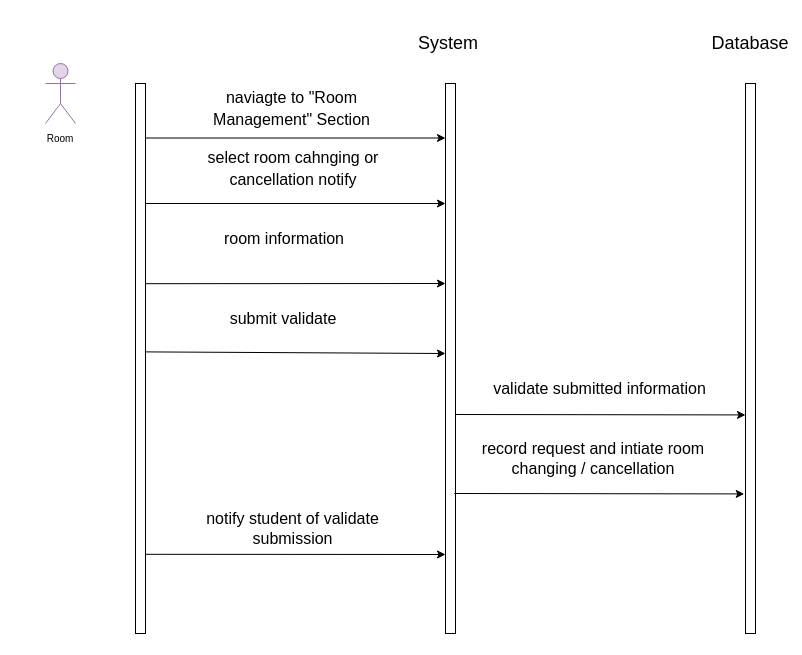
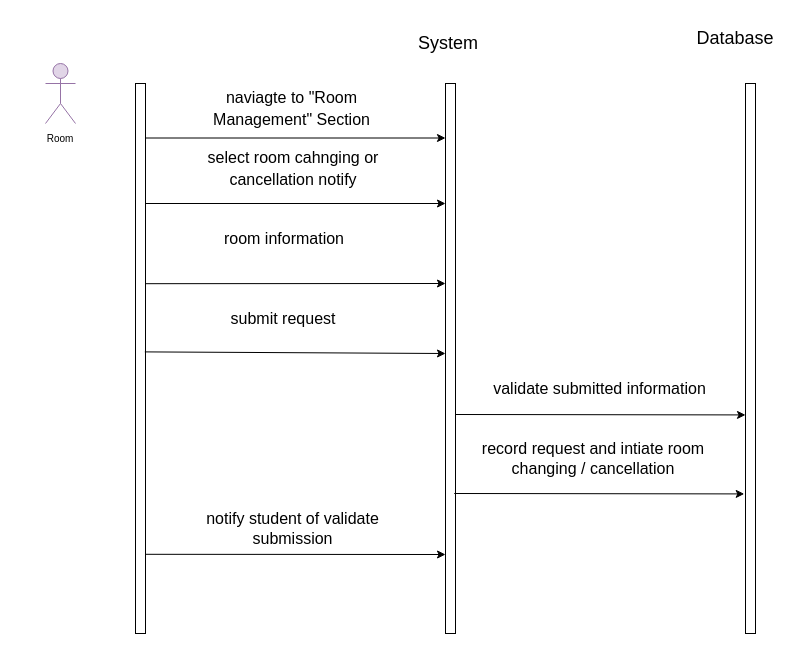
node "Database": moved (751, 44) -> (736, 39)
node "submit validate": label "submit validate" -> "submit request"
